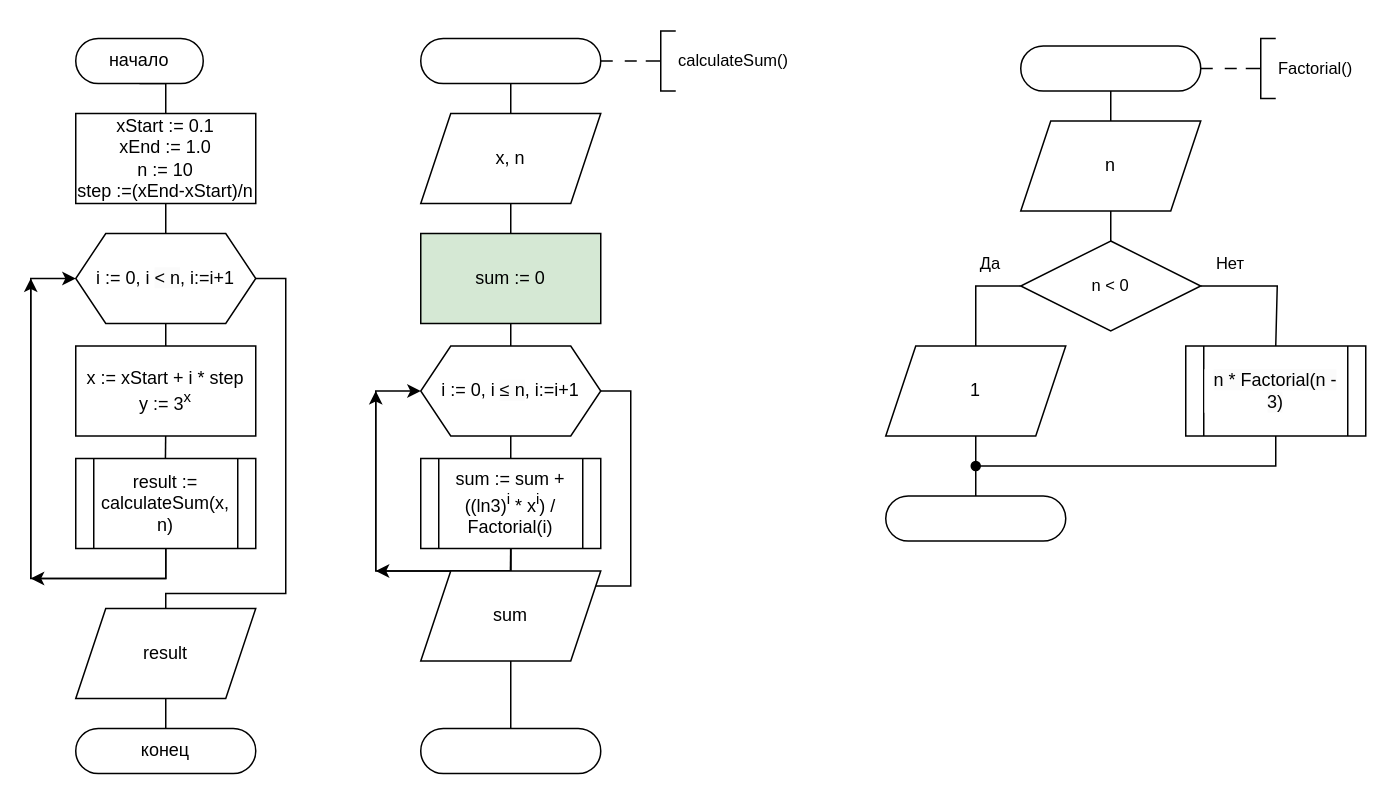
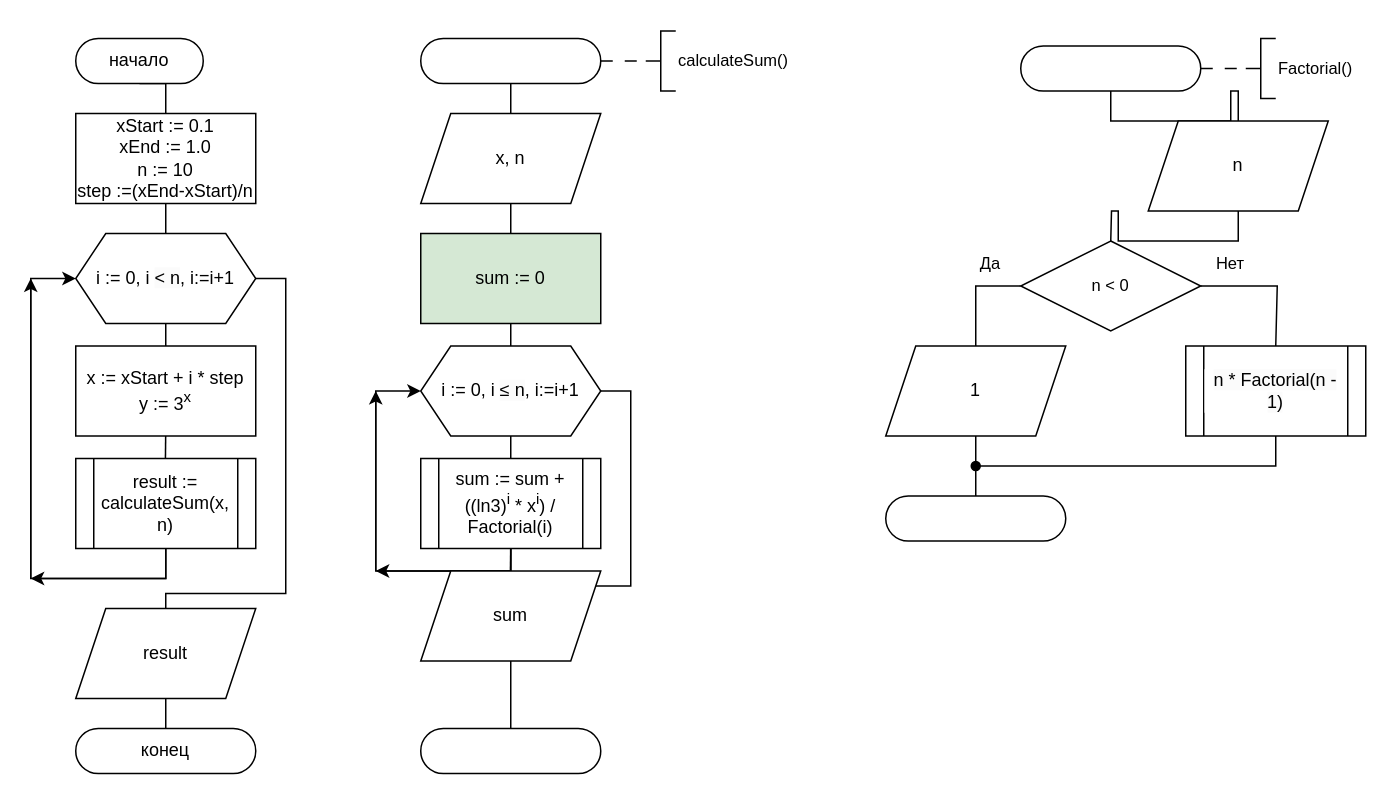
node "n": moved (1111, 166) -> (1238, 166)
node "n * Factorial(n - 3)": label "n * Factorial(n - 3)" -> "n * Factorial(n - 1)"
